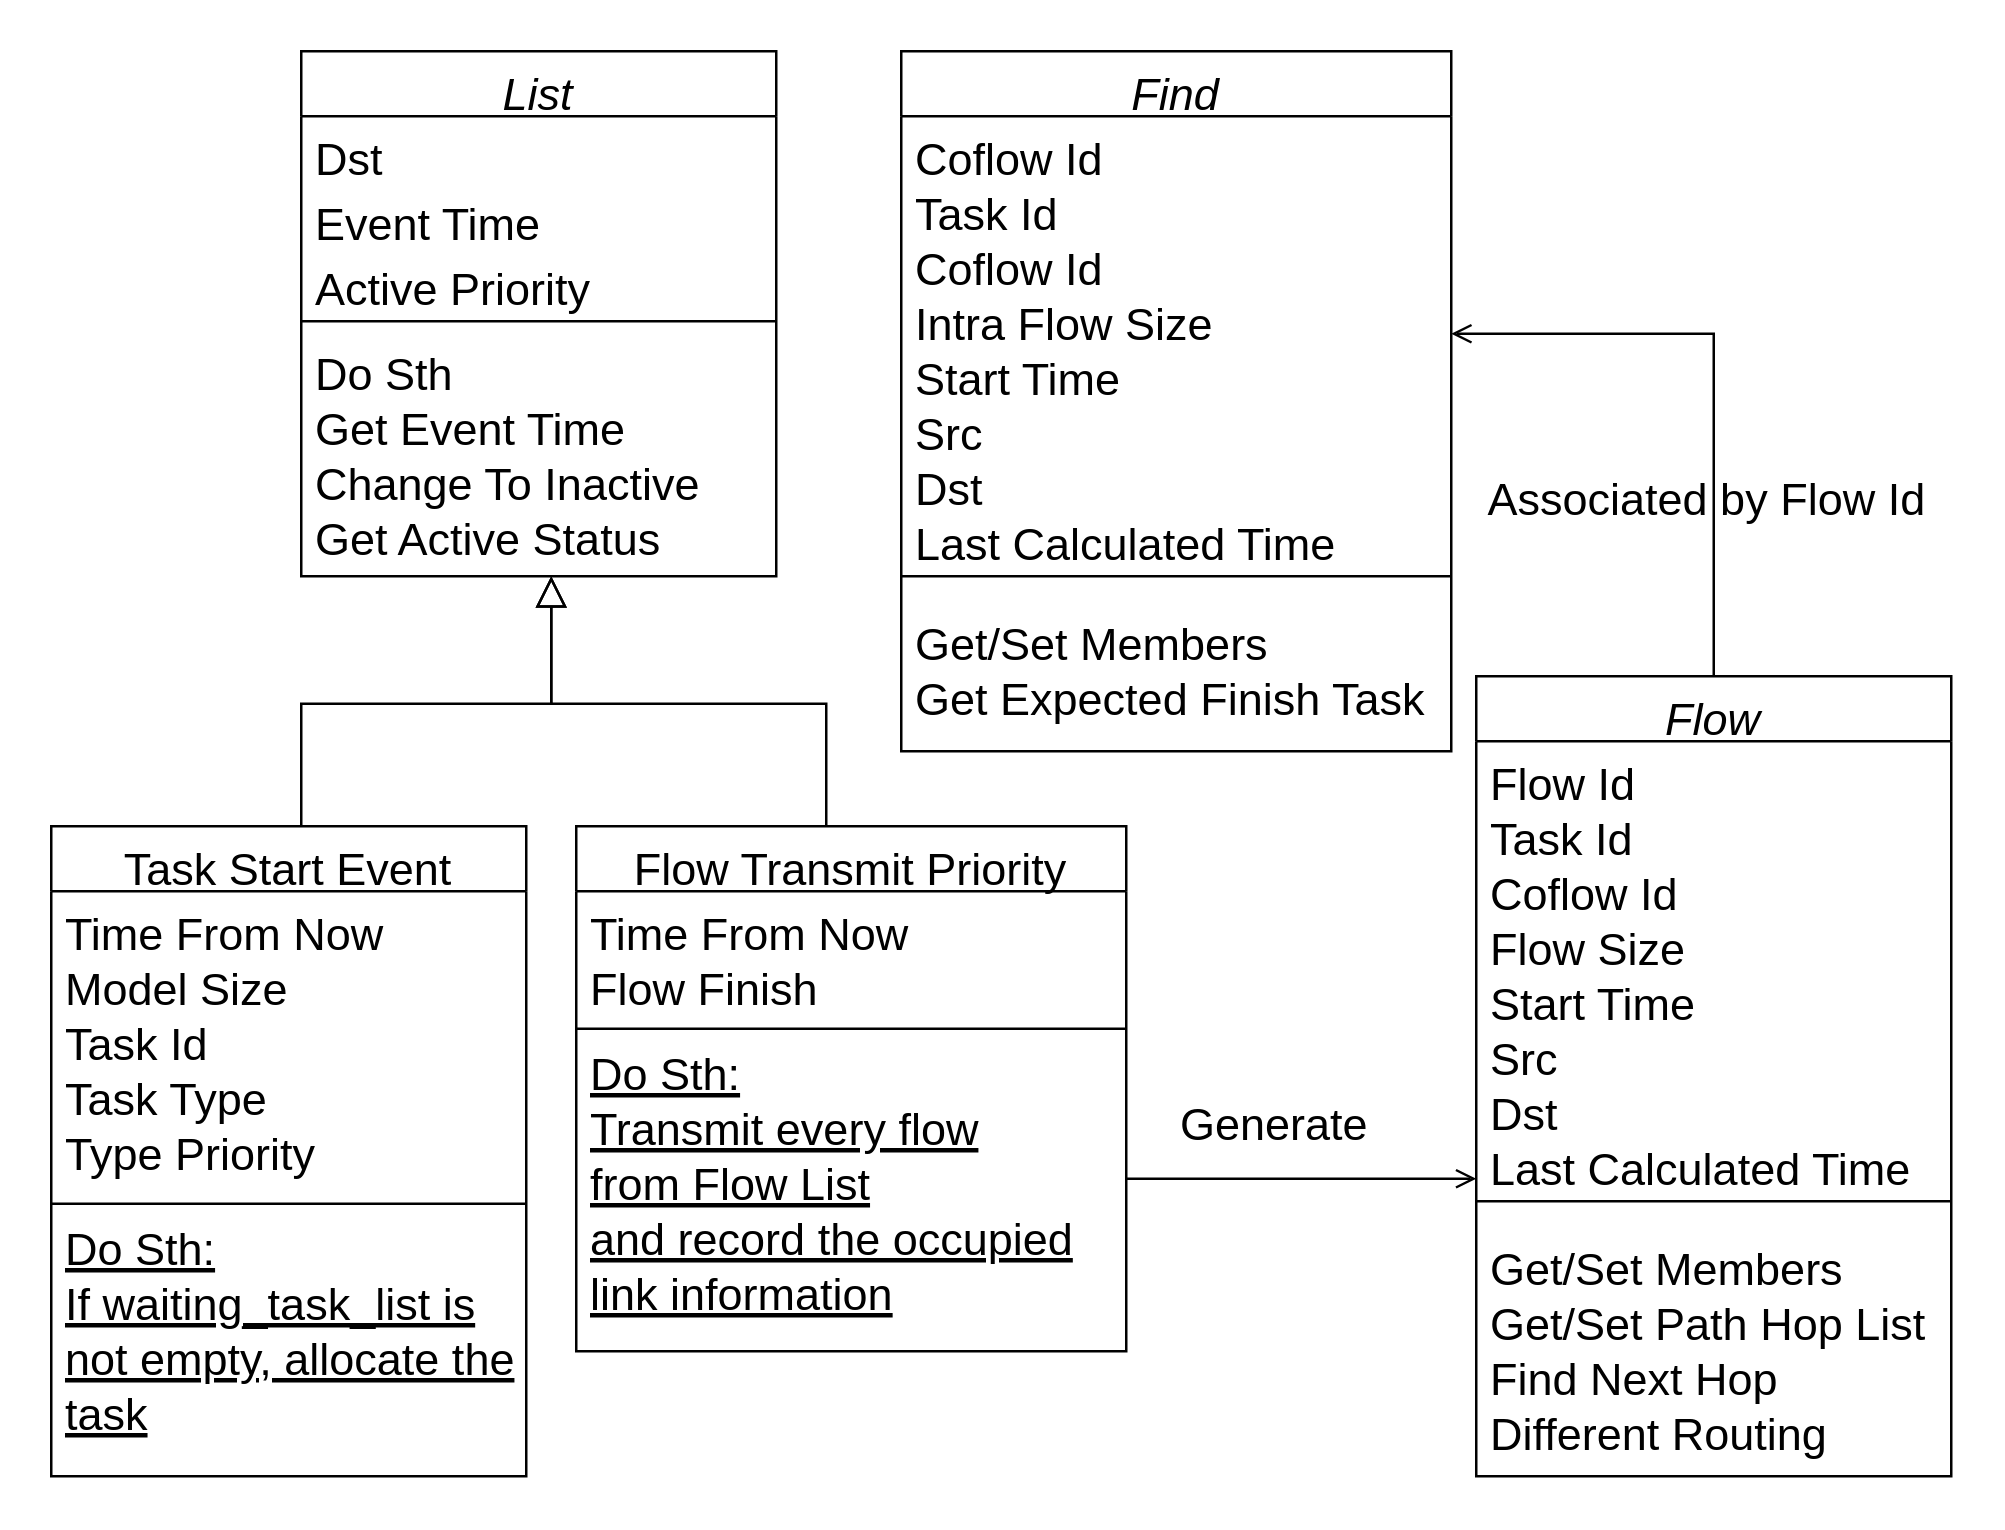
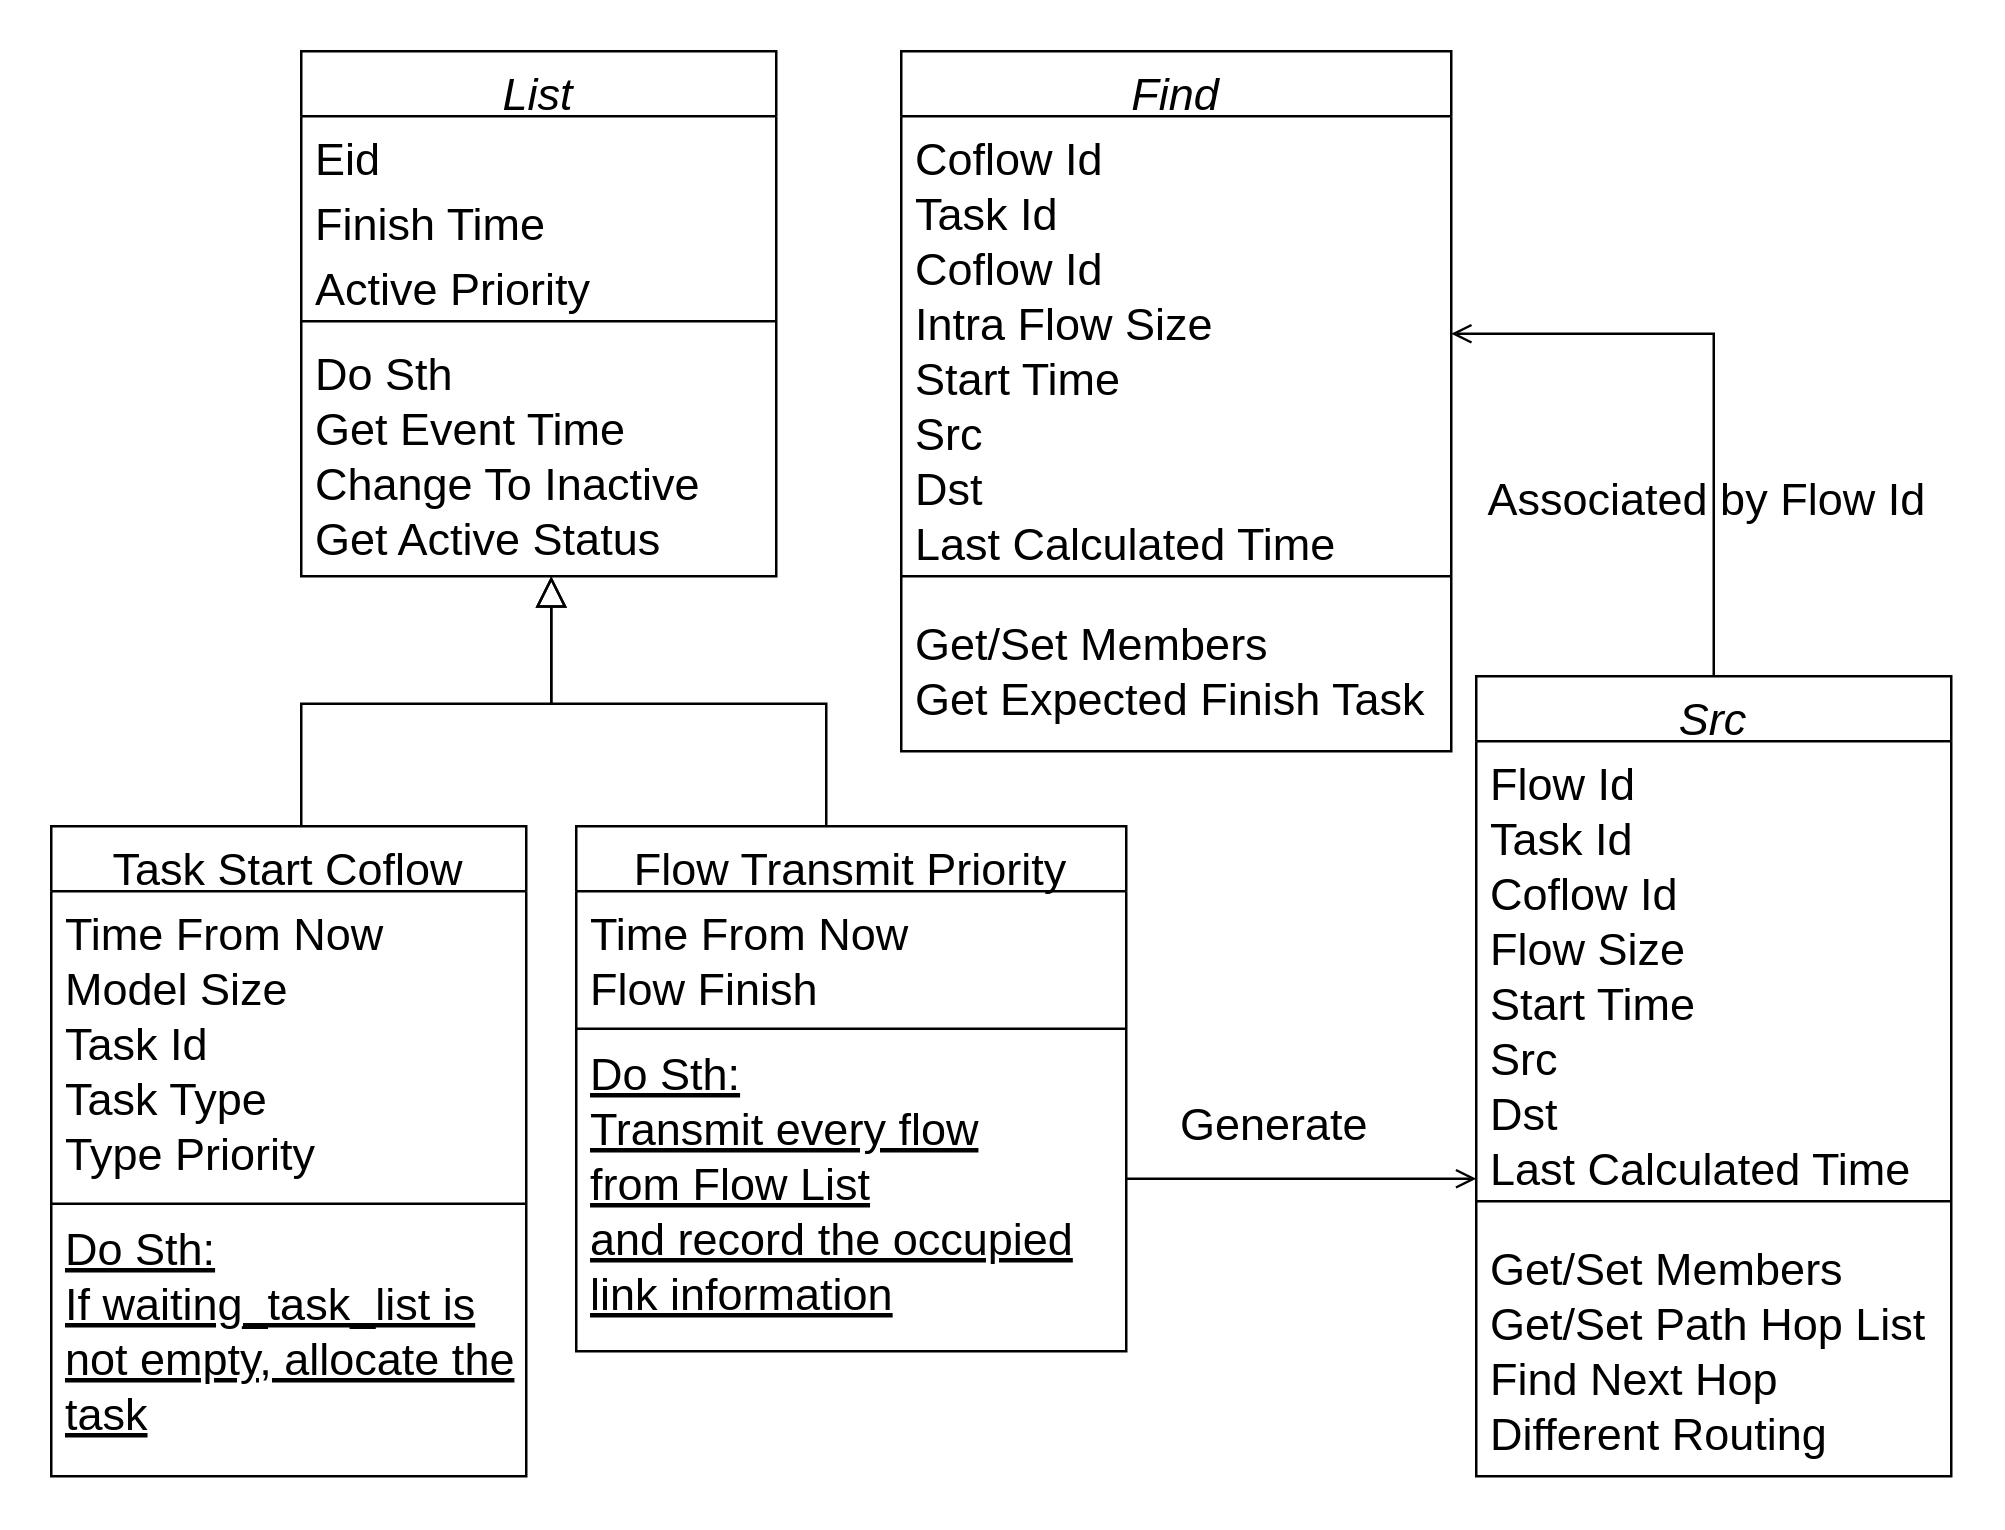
node "Dst": label "Dst" -> "Eid"
node "Event Time": label "Event Time" -> "Finish Time"
node "Flow": label "Flow" -> "Src"
node "Task Start Event": label "Task Start Event" -> "Task Start Coflow"
